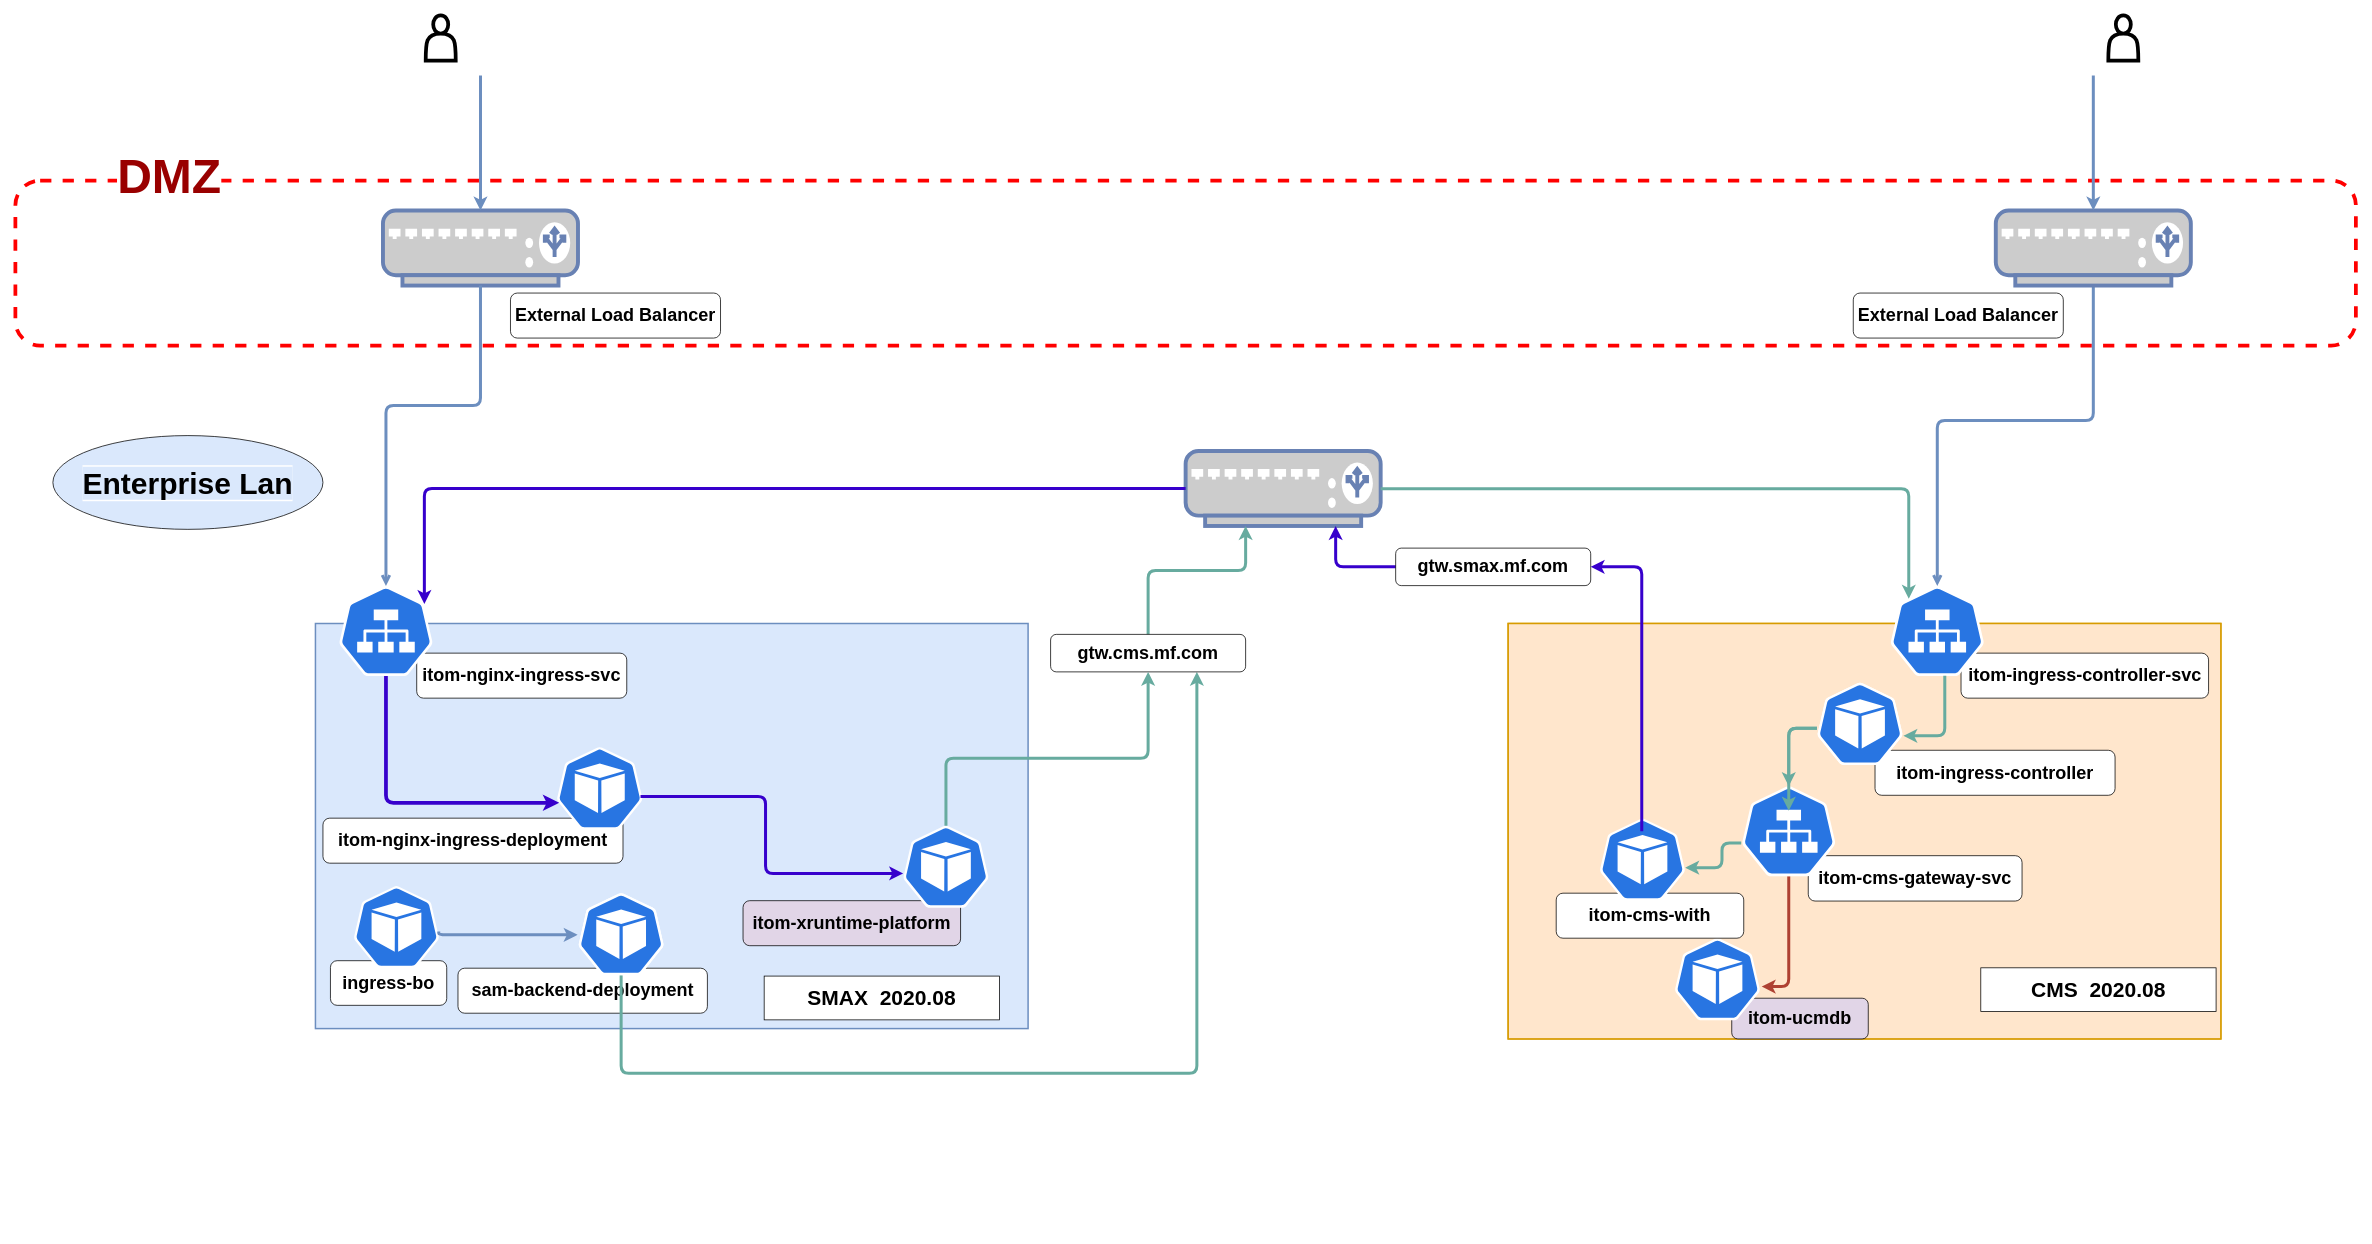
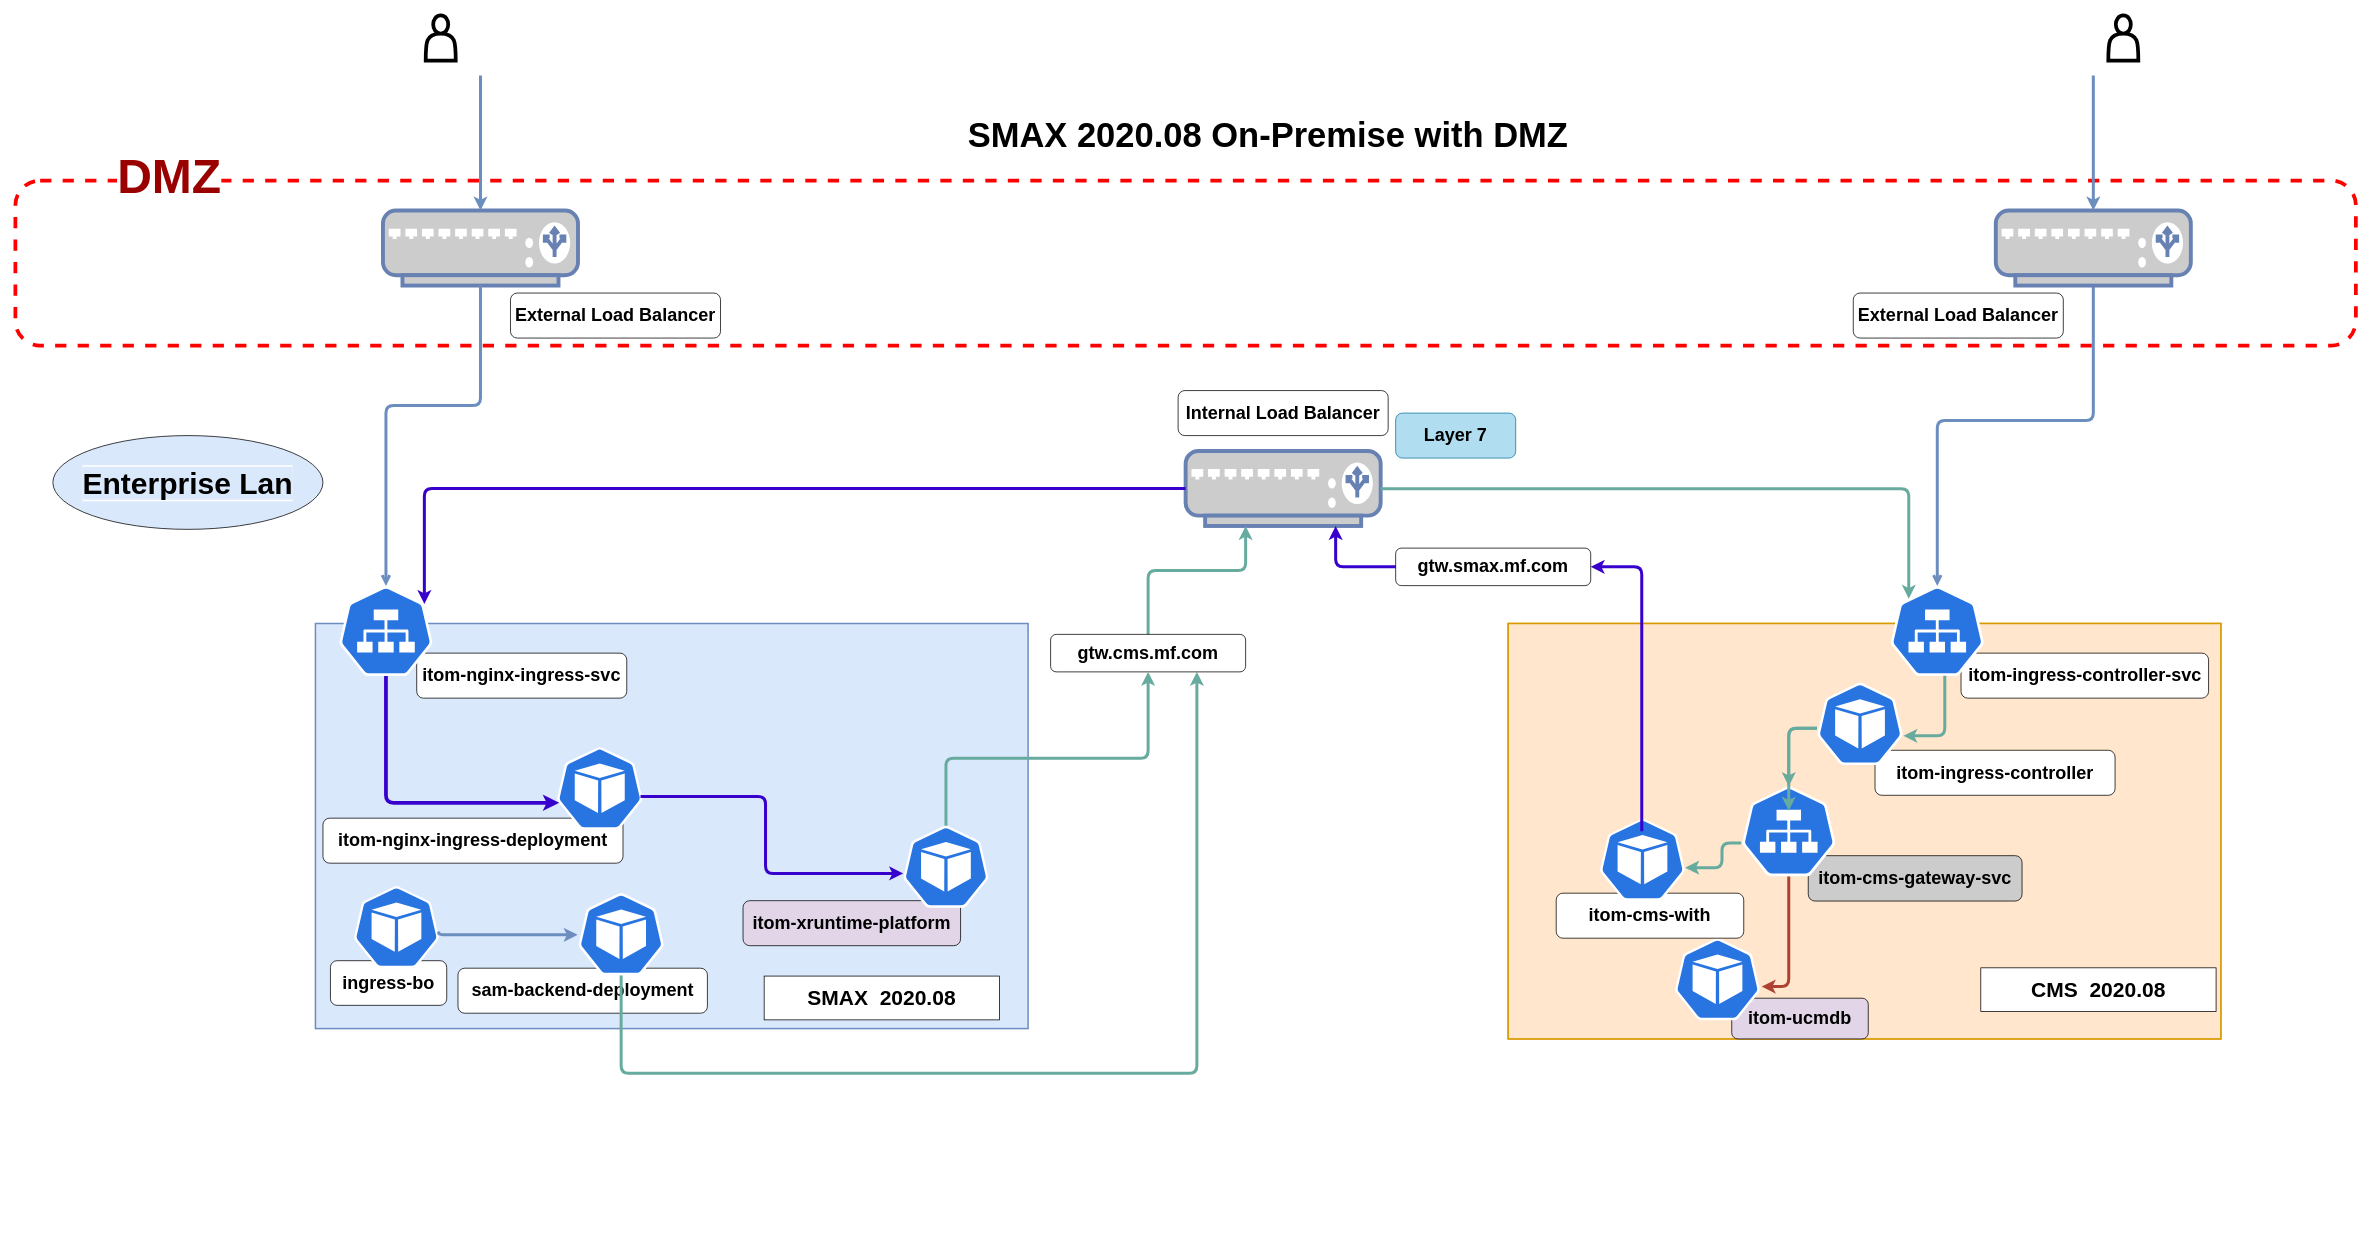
node "SMAX 2020.08 On-Premise with DMZ": added
node "Internal Load Balancer": added
node "Layer 7": added
node "itom-cms-gateway-svc": fillcolor #ffffff -> #cccccc
